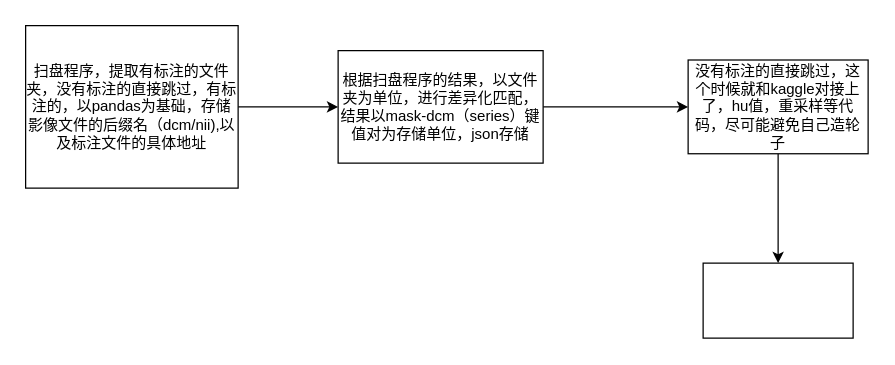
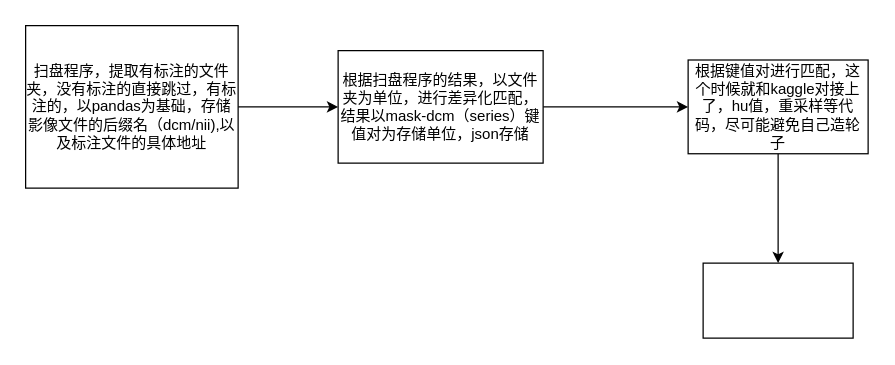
node "没有标注的直接跳过，这个时候就和kaggle对接上了，hu值，重采样等代码，尽可能避免自己造轮子": label "没有标注的直接跳过，这个时候就和kaggle对接上了，hu值，重采样等代码，尽可能避免自己造轮子" -> "根据键值对进行匹配，这个时候就和kaggle对接上了，hu值，重采样等代码，尽可能避免自己造轮子"
